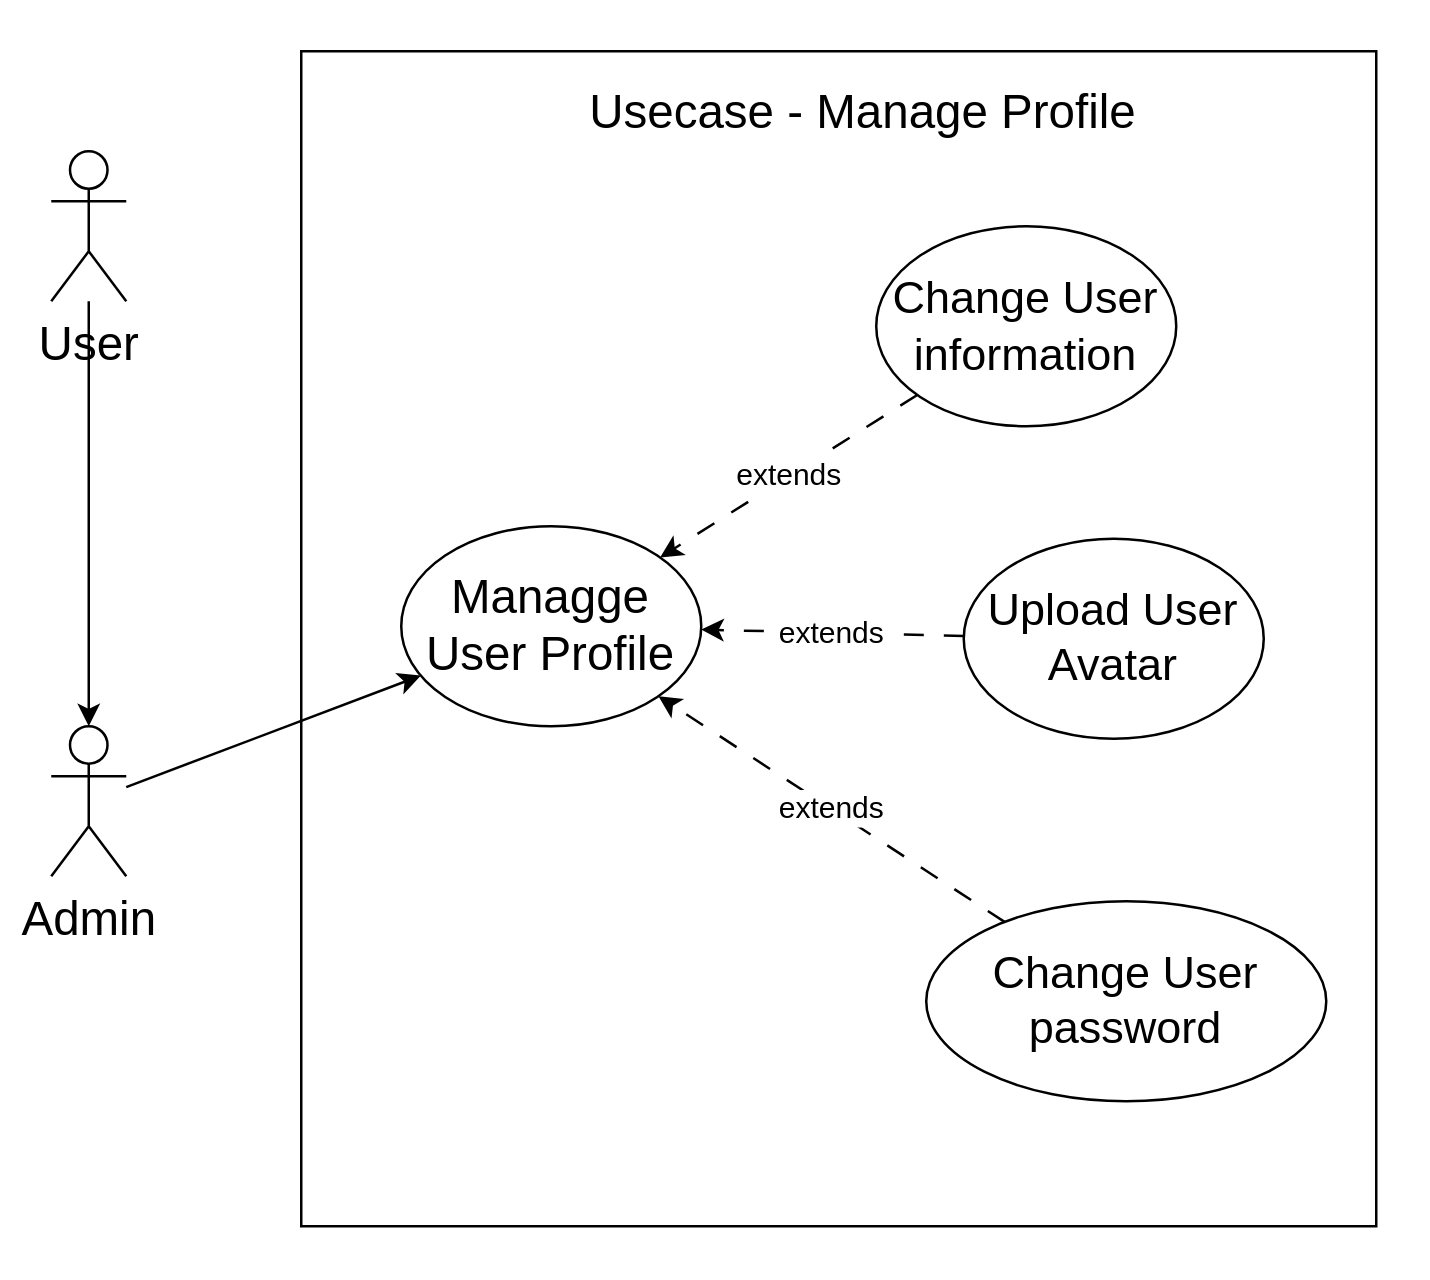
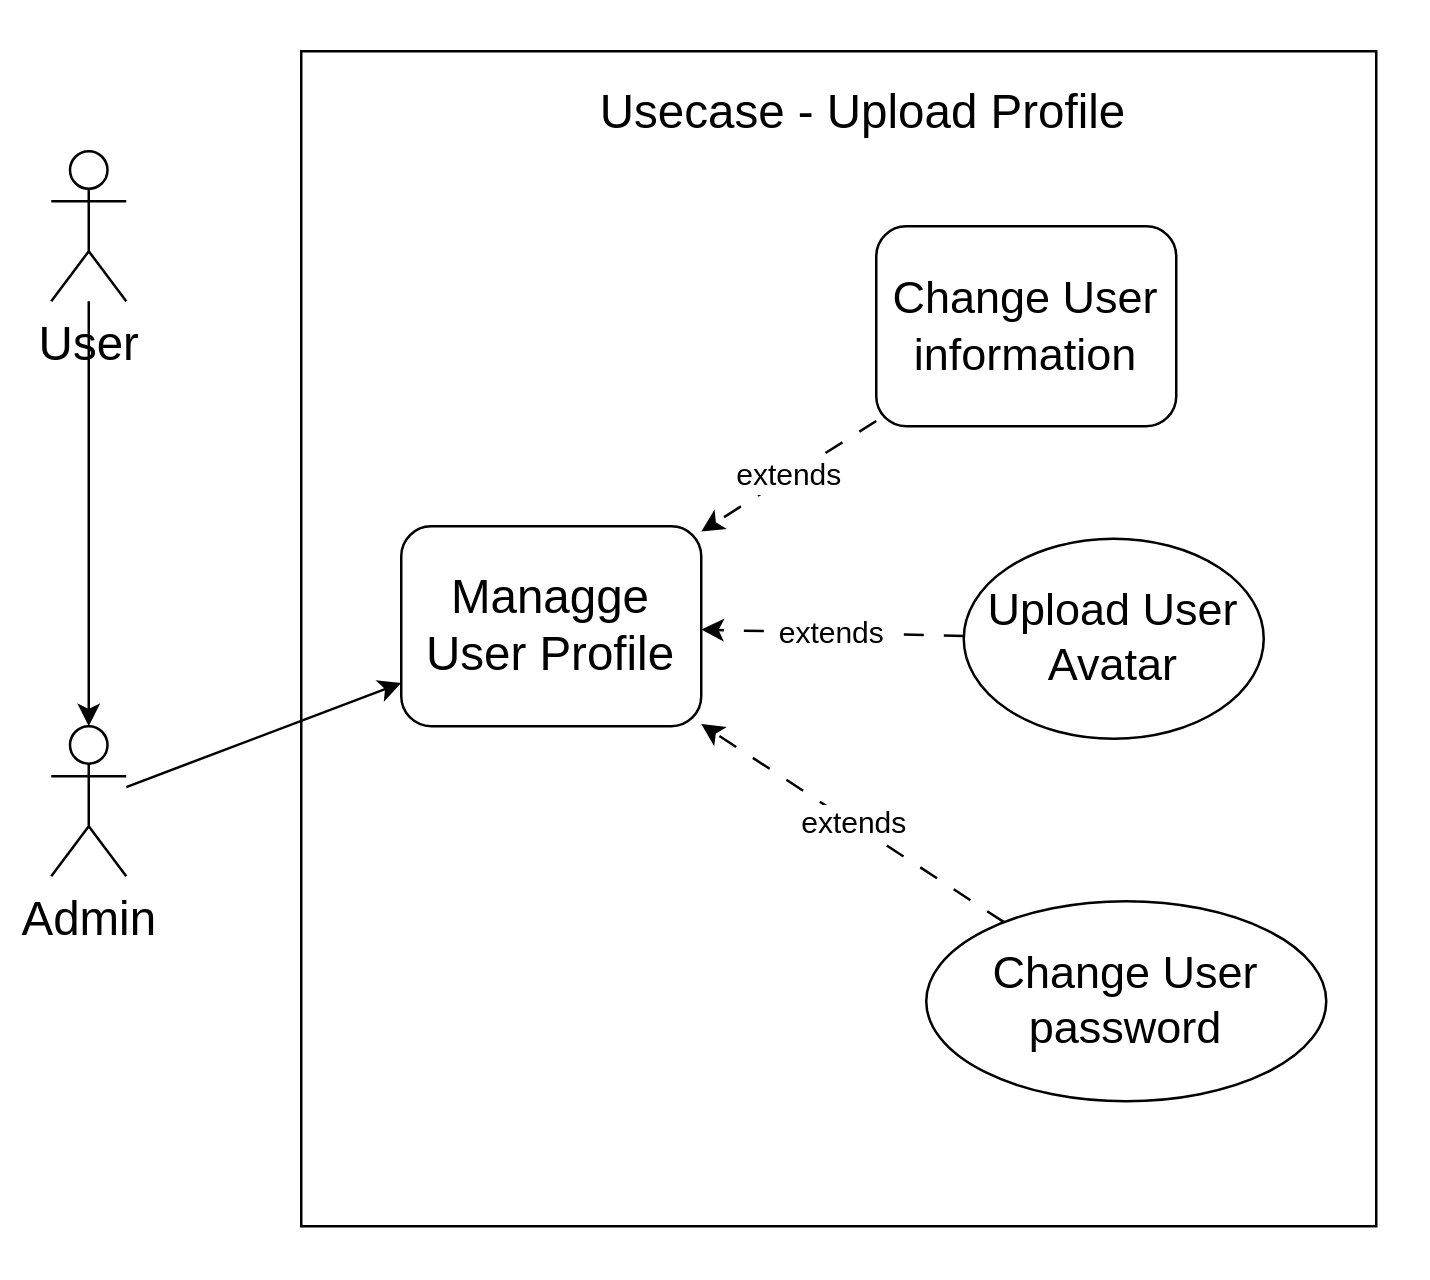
node "Usecase - Manage Profile": label "Usecase - Manage Profile" -> "Usecase - Upload Profile"
node "Change User information": shape ellipse -> rounded rectangle
node "Managge User Profile": shape ellipse -> rounded rectangle
